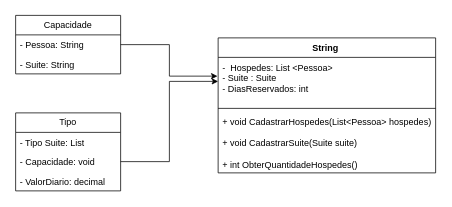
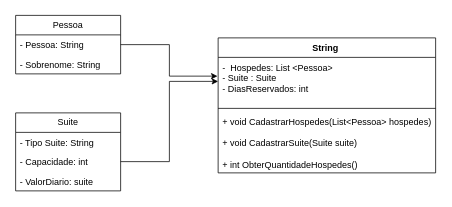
node "Capacidade": label "Capacidade" -> "Pessoa"
node "- Suite: String": label "- Suite: String" -> "- Sobrenome: String"
node "Tipo": label "Tipo" -> "Suite"
node "- Tipo Suite: List": label "- Tipo Suite: List" -> "- Tipo Suite: String"
node "- Capacidade: void": label "- Capacidade: void" -> "- Capacidade: int"
node "- ValorDiario: decimal": label "- ValorDiario: decimal" -> "- ValorDiario: suite"
